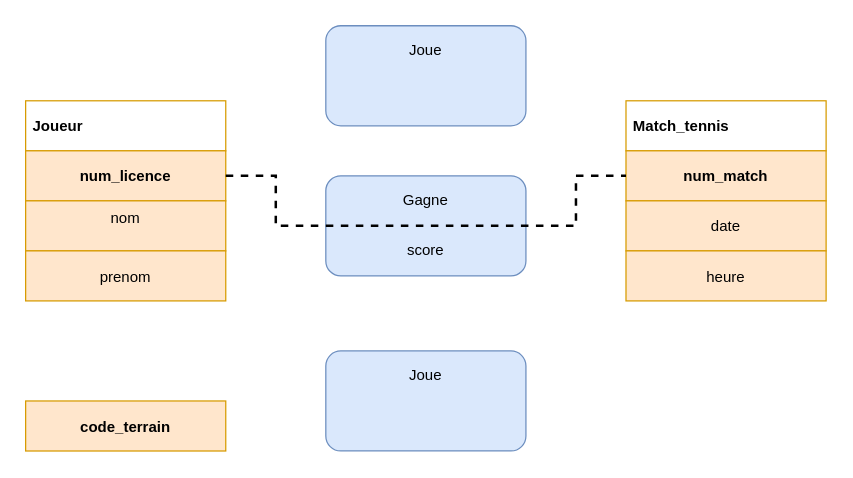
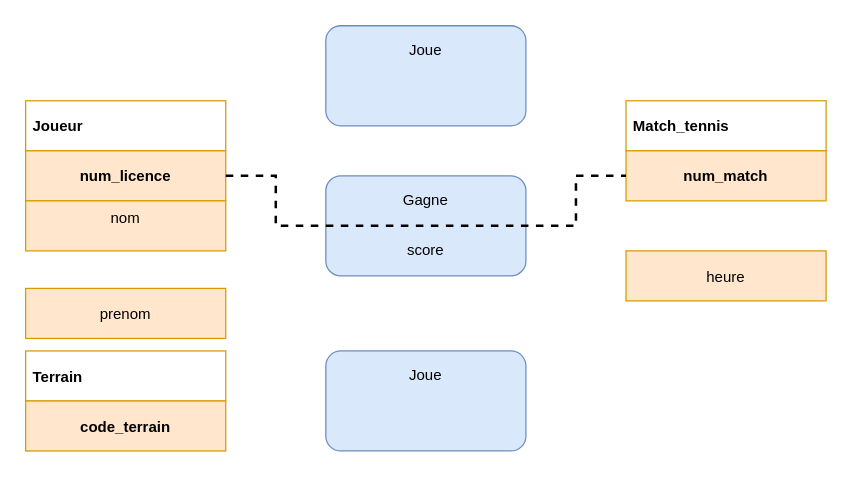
node "date": removed
node "prenom": moved (126, 276) -> (126, 313)
node "Terrain": added
